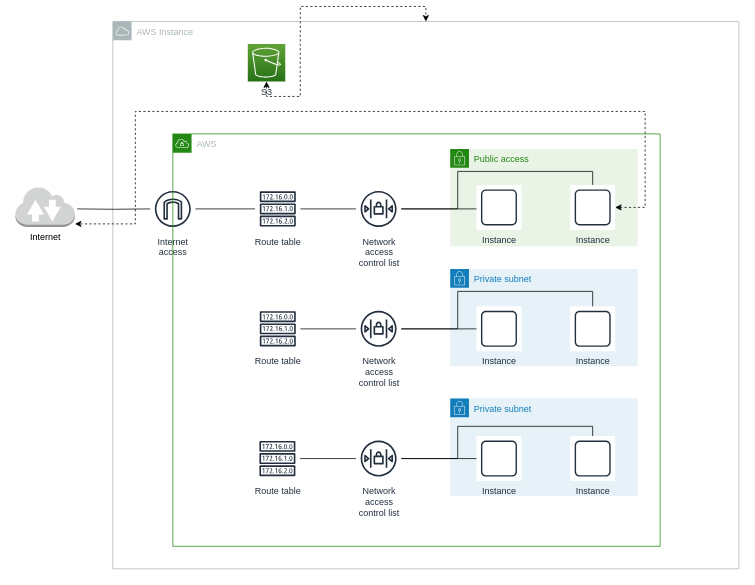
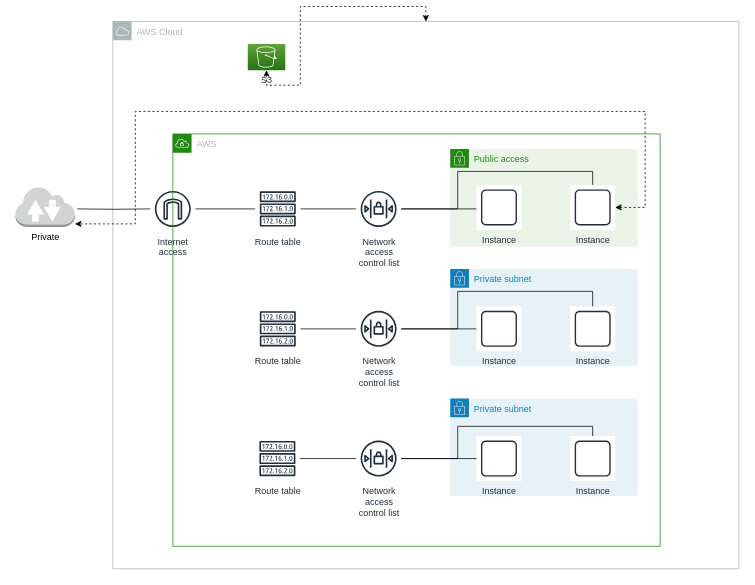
node "AWS Instance": label "AWS Instance" -> "AWS Cloud"
node "S3": size 38x38 -> 38x26
node "Internet": label "Internet" -> "Private"
